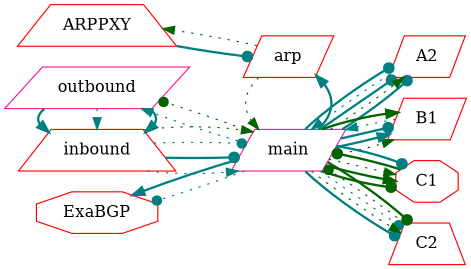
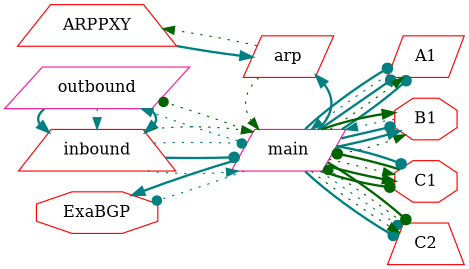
edge "ARPPXY" -> "arp": arrowhead dot -> normal
node "A2": label "A2" -> "A1"
node "B1": shape parallelogram -> octagon
